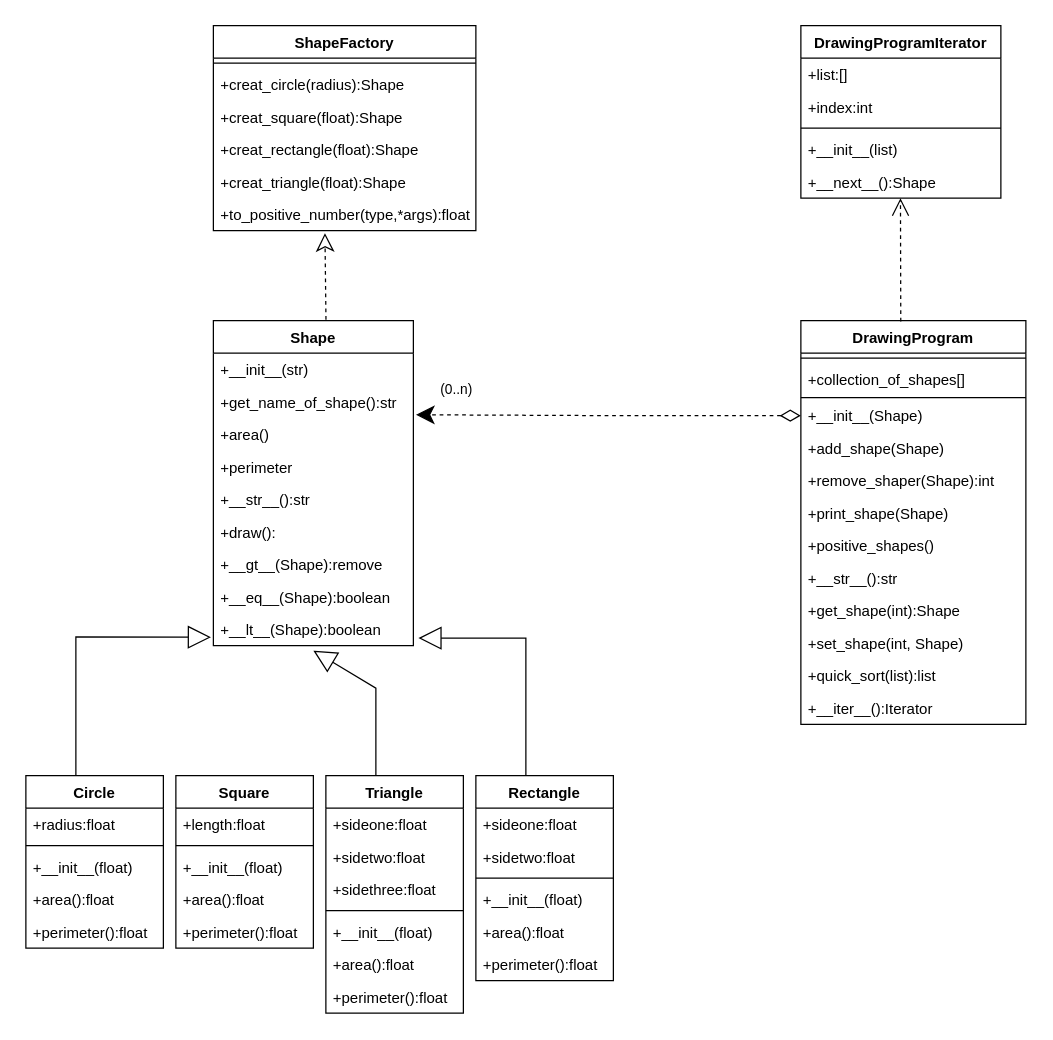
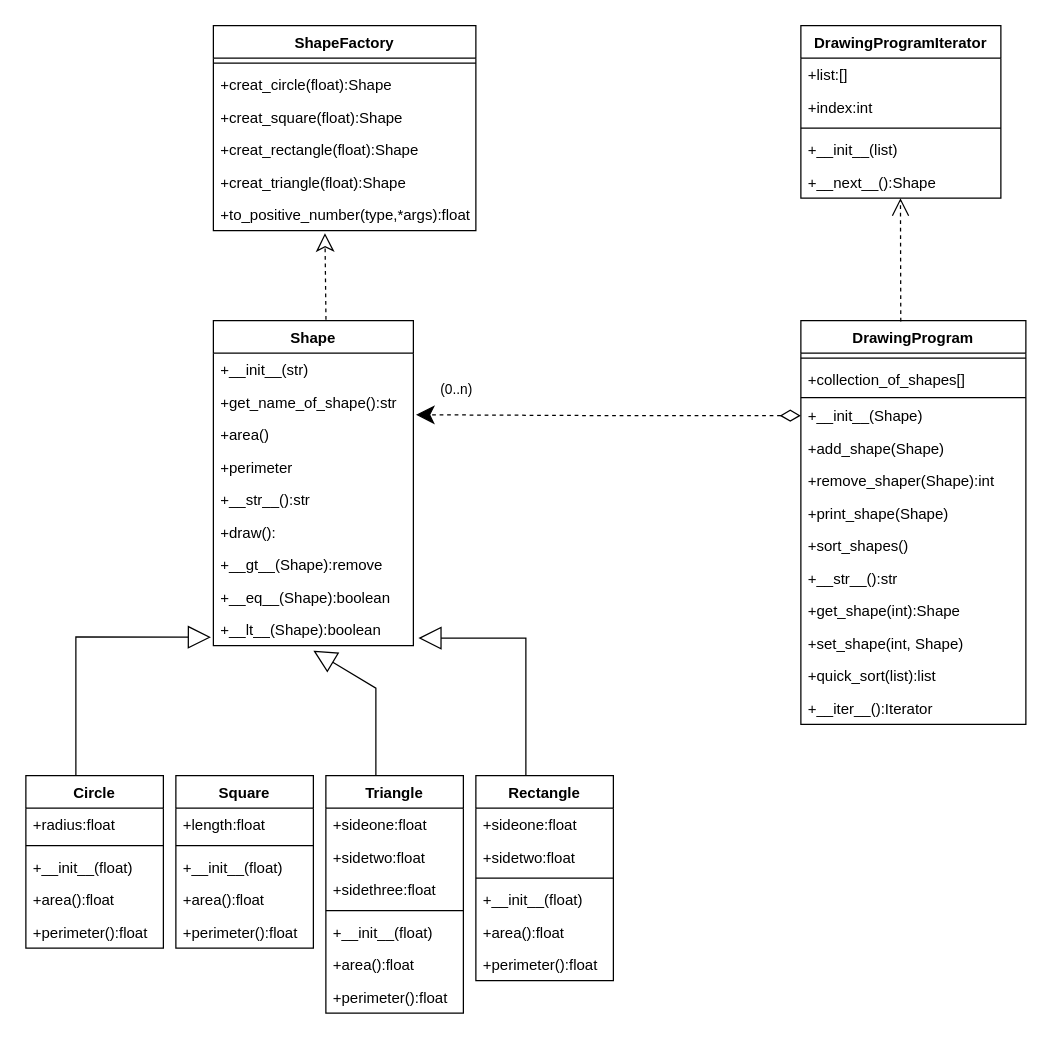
node "+creat_circle(radius):Shape": label "+creat_circle(radius):Shape" -> "+creat_circle(float):Shape"
node "+positive_shapes()": label "+positive_shapes()" -> "+sort_shapes()"
